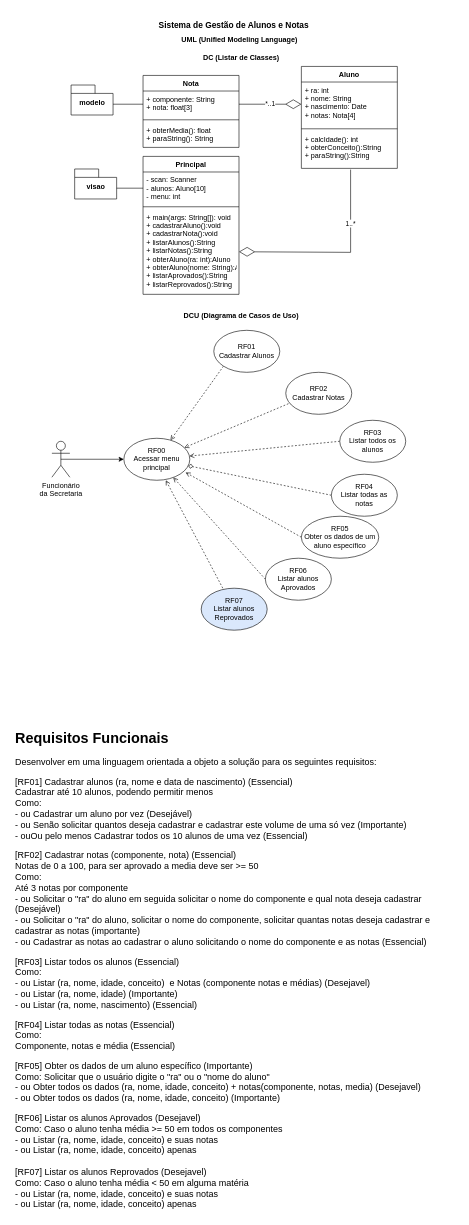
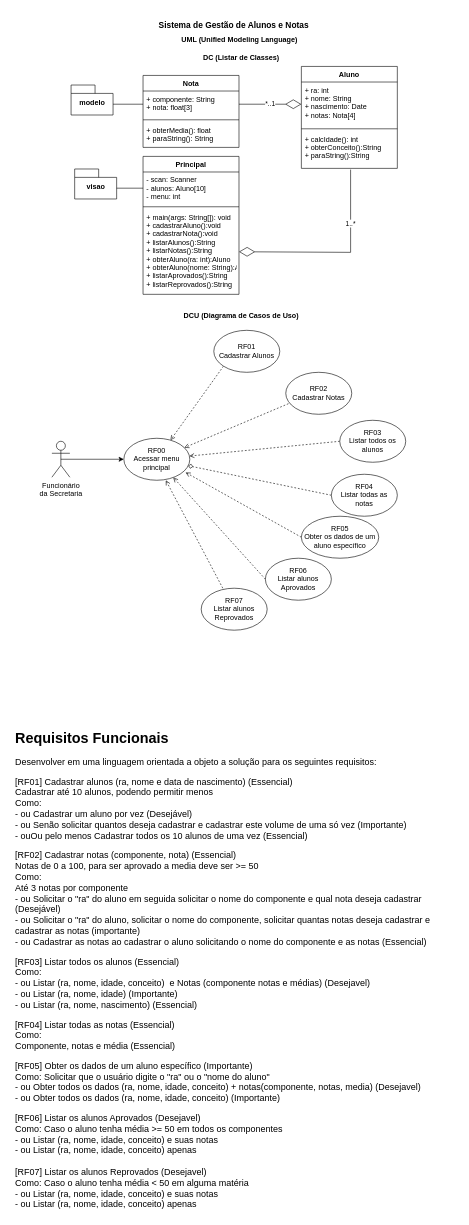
node "RF07 Listar alunos Reprovados": fillcolor #dae8fc -> #ffffff
